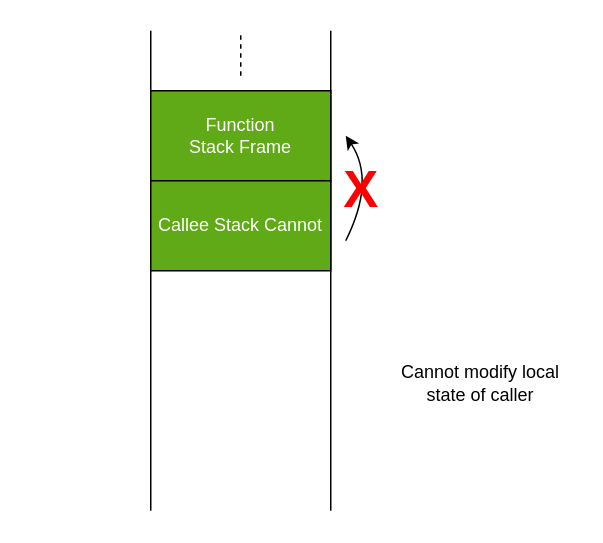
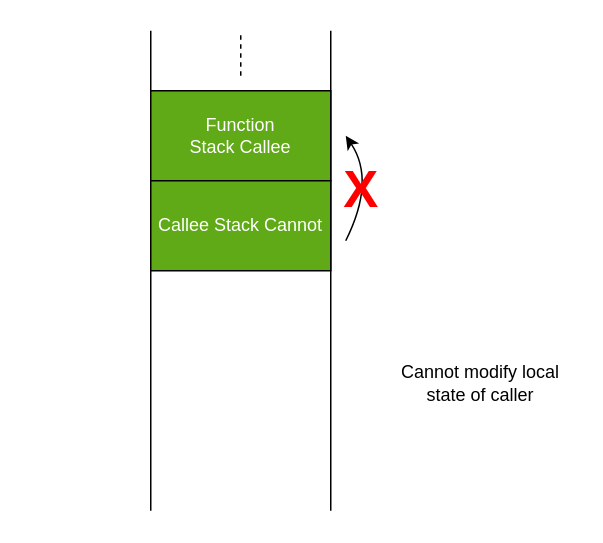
node "Function Stack Frame": label "Function Stack Frame" -> "Function Stack Callee"
